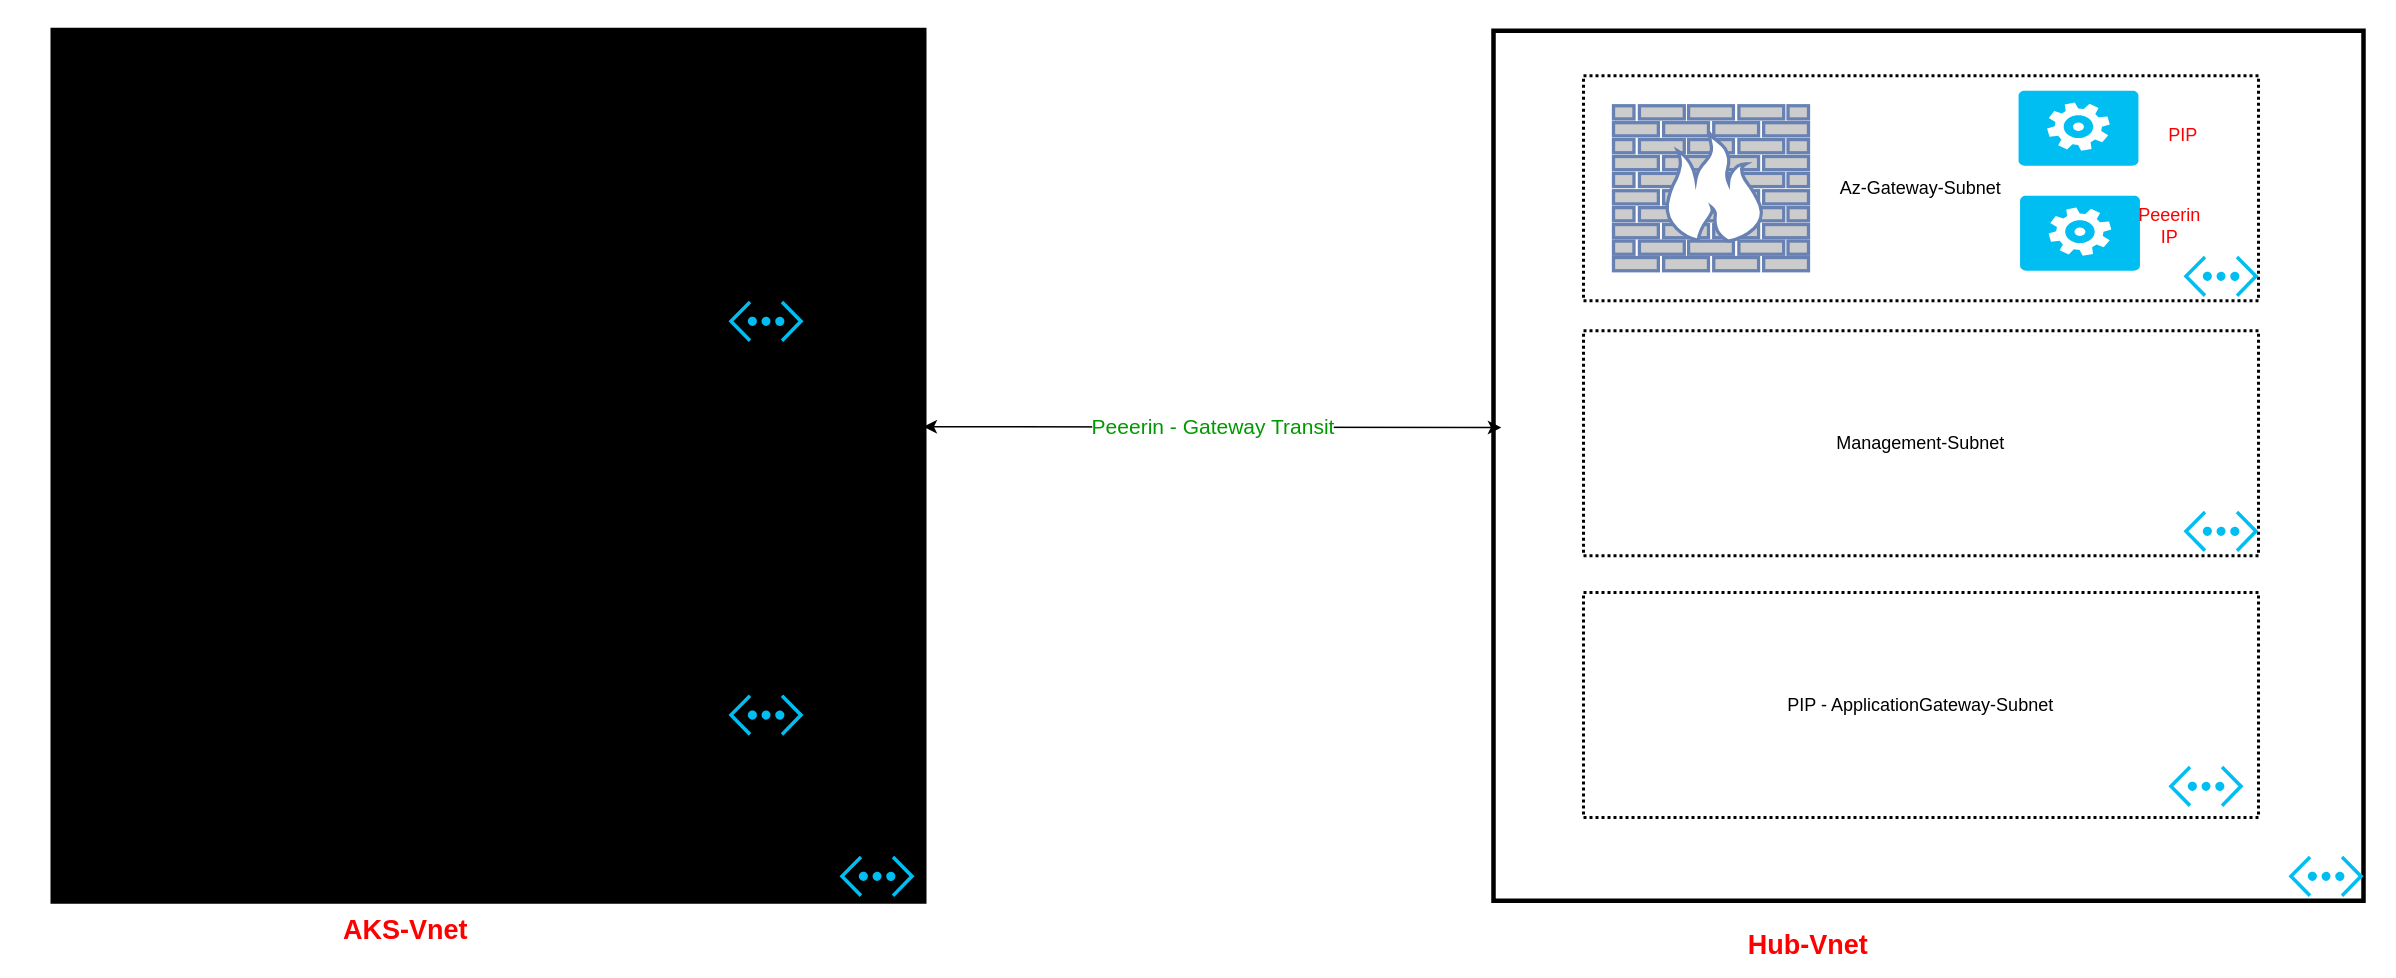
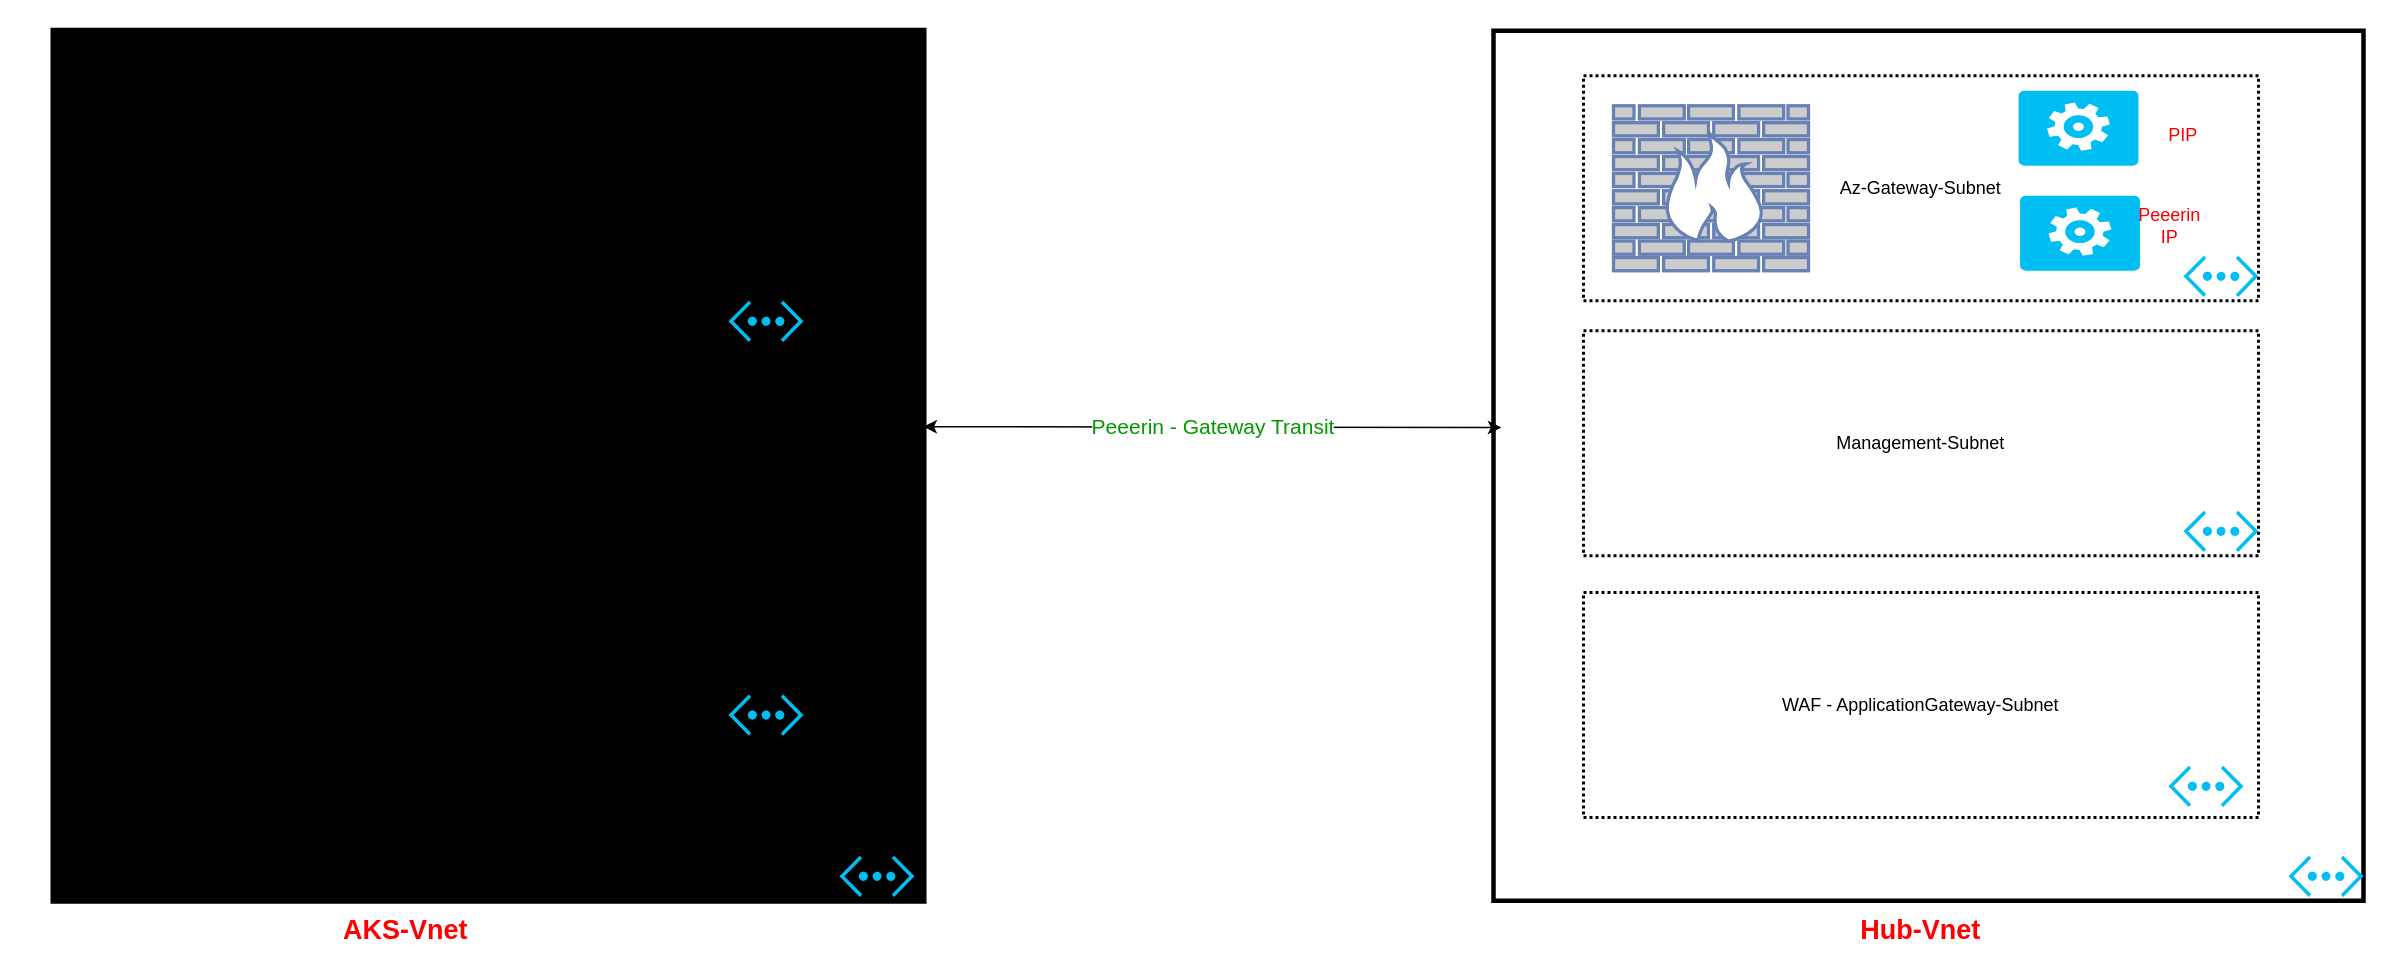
node "PIP - ApplicationGateway-Subnet": label "PIP - ApplicationGateway-Subnet" -> "WAF - ApplicationGateway-Subnet"
node "Hub-Vnet": moved (1808, 946) -> (1921, 931)
